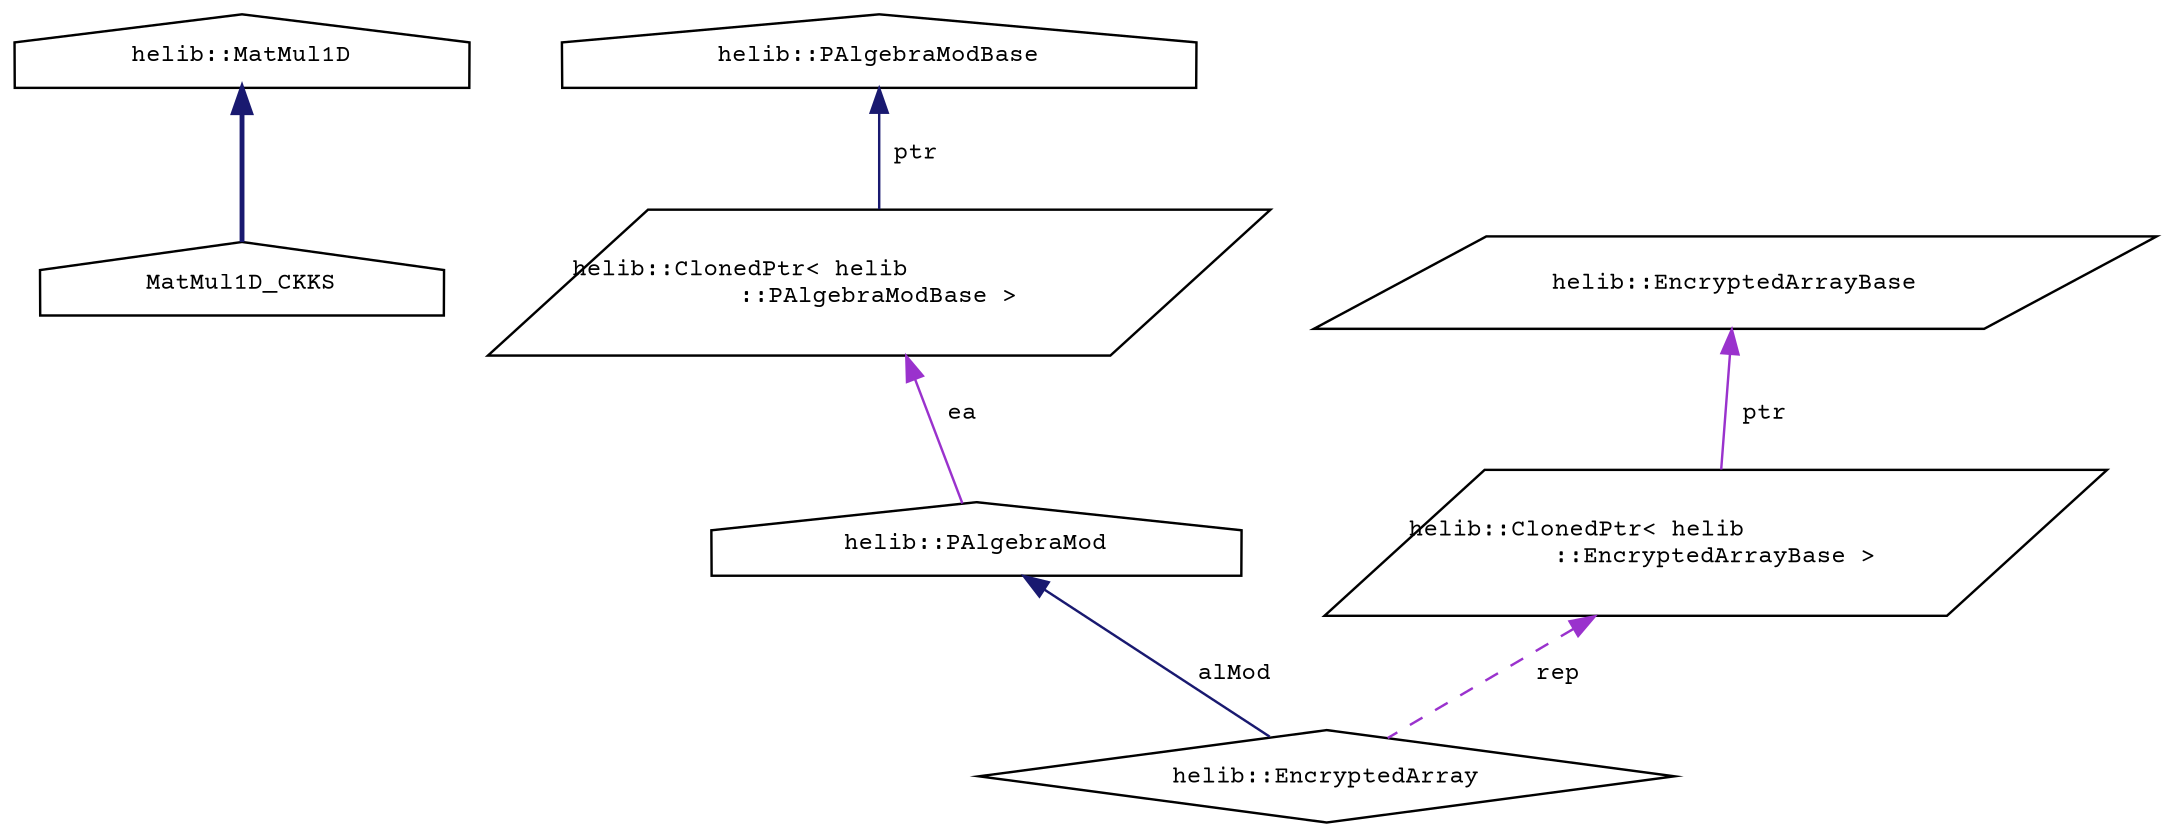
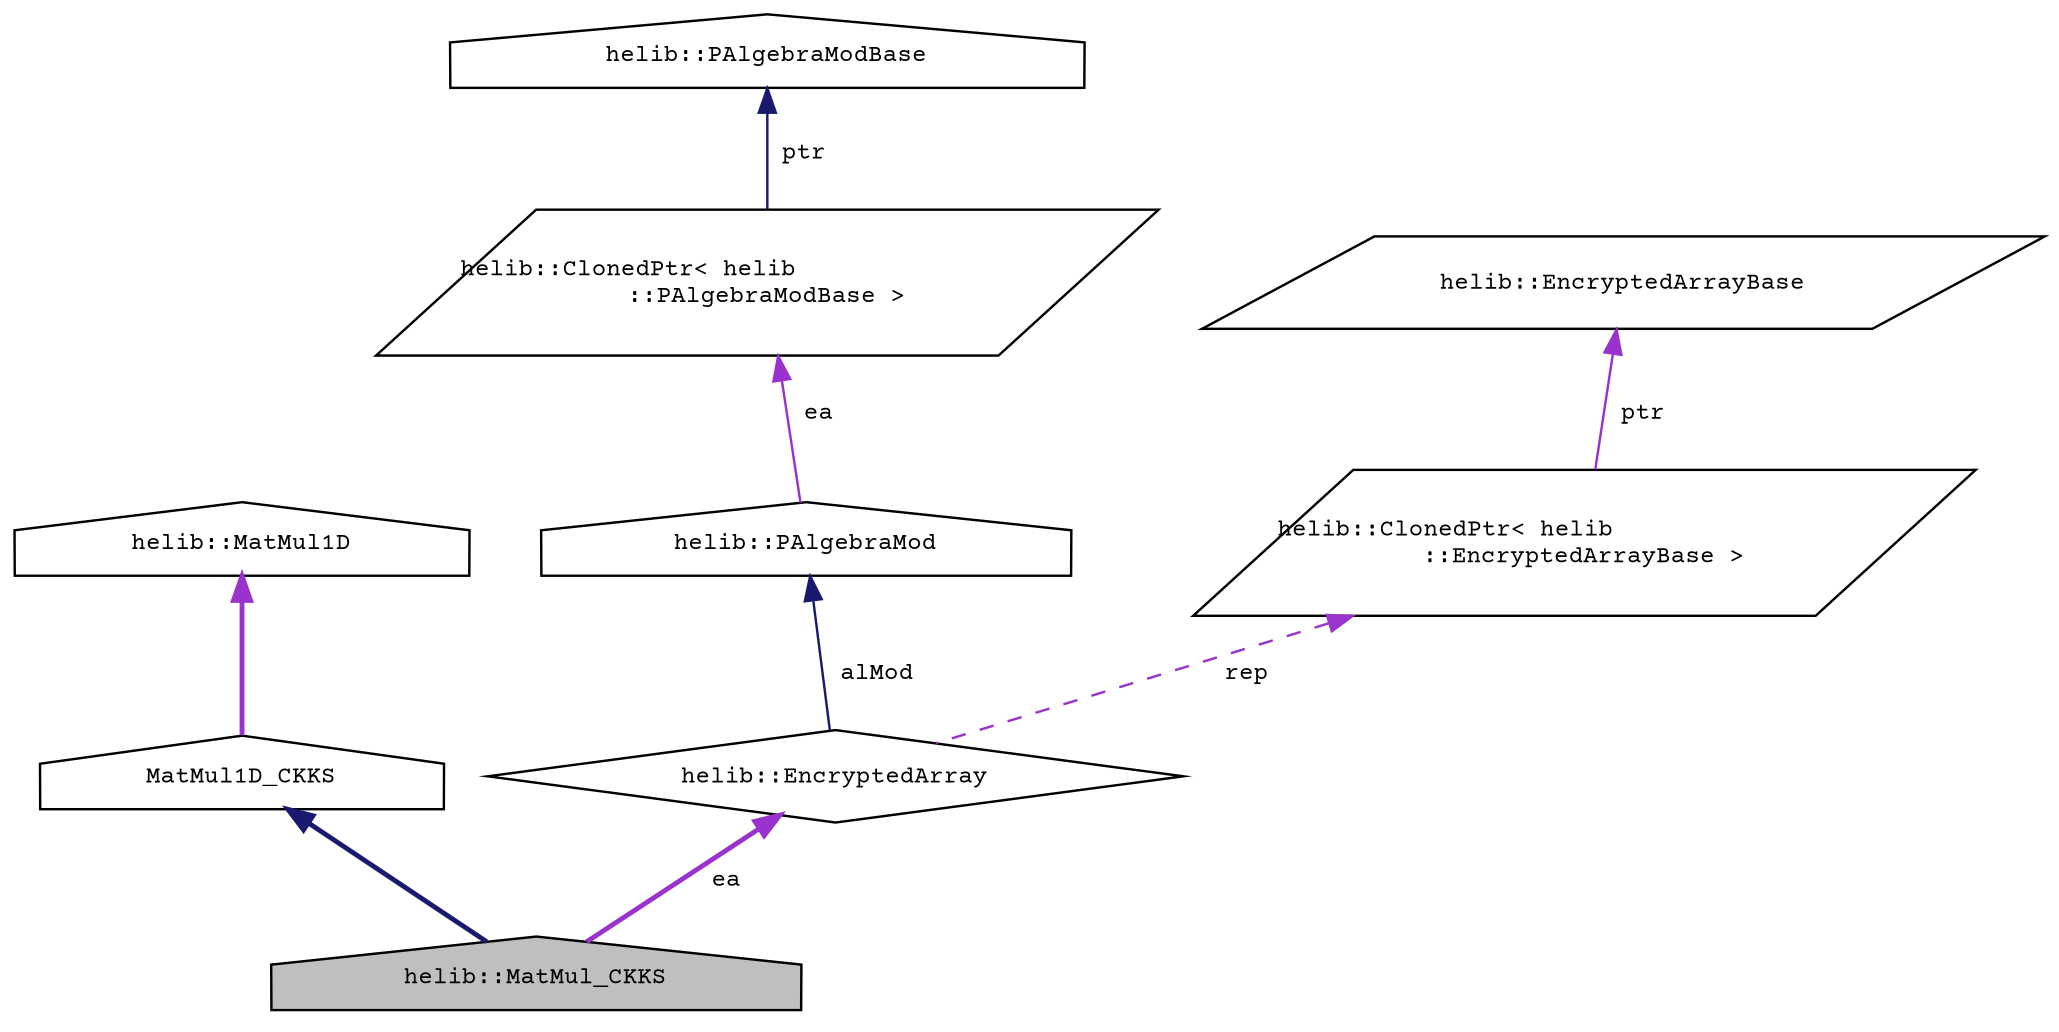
edge "MatMul1D_CKKS" -> "helib::MatMul1D": color midnightblue -> darkorchid3
node "helib::MatMul_CKKS": added
